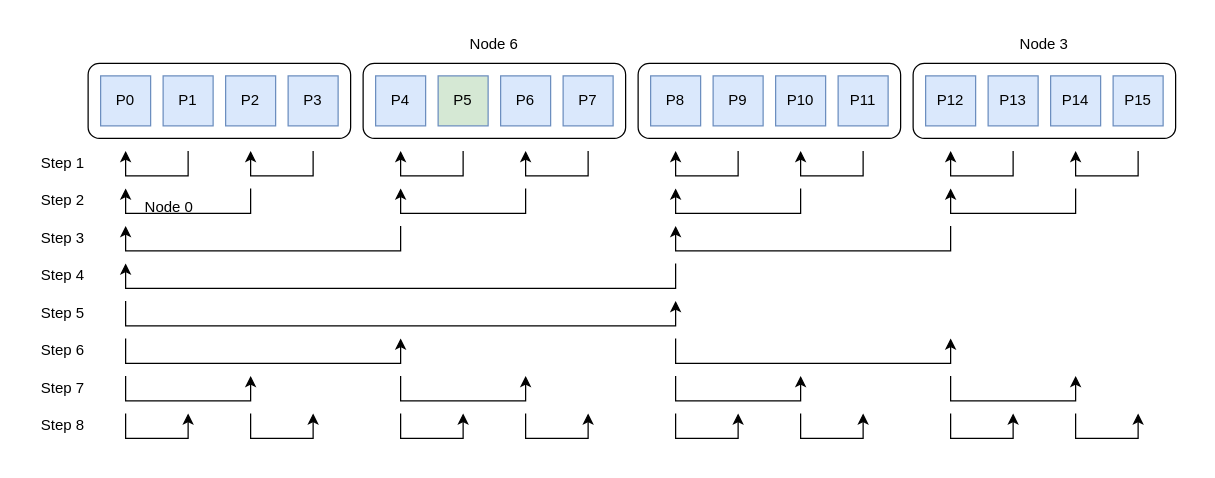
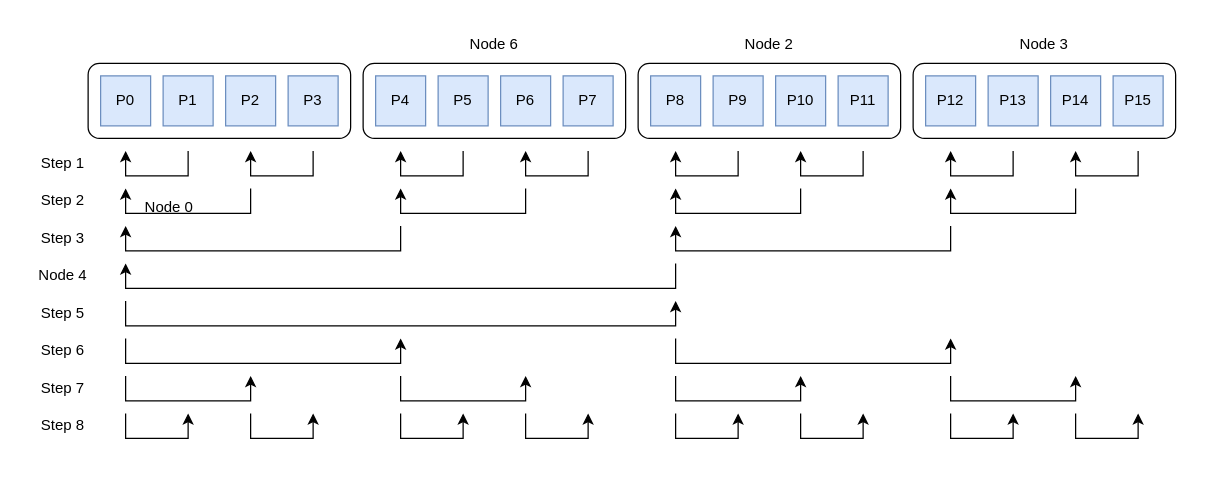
node "Node 2": added
node "P5": fillcolor #d5e8d4 -> #dae8fc
node "Step 4": label "Step 4" -> "Node 4"
